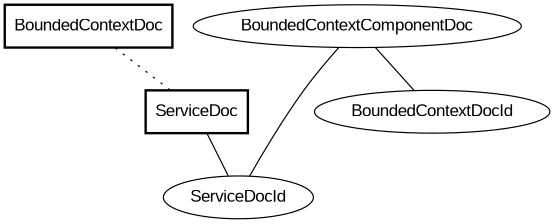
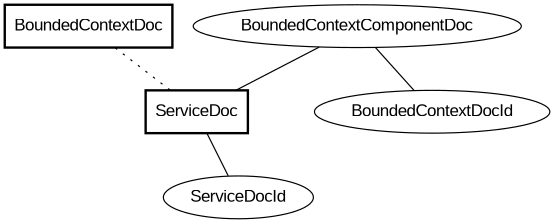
edge "BoundedContextComponentDoc" -- "ServiceDocId": now "BoundedContextComponentDoc" -- "ServiceDoc"
